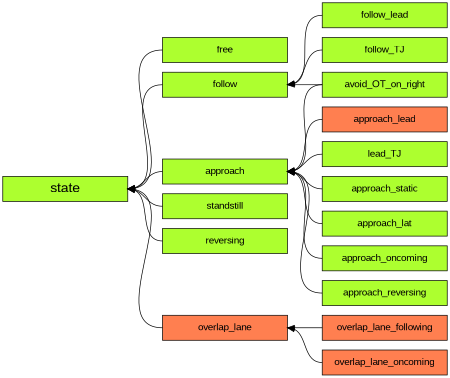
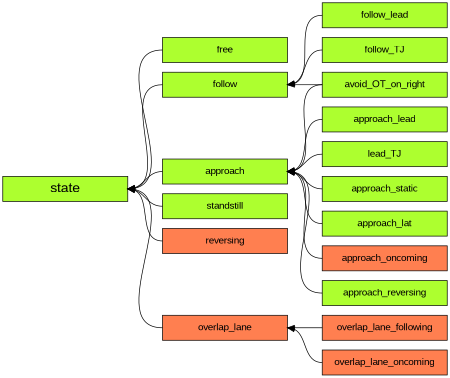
node "approach_lead": fillcolor coral -> greenyellow
node "reversing": fillcolor greenyellow -> coral
node "approach_oncoming": fillcolor greenyellow -> coral
